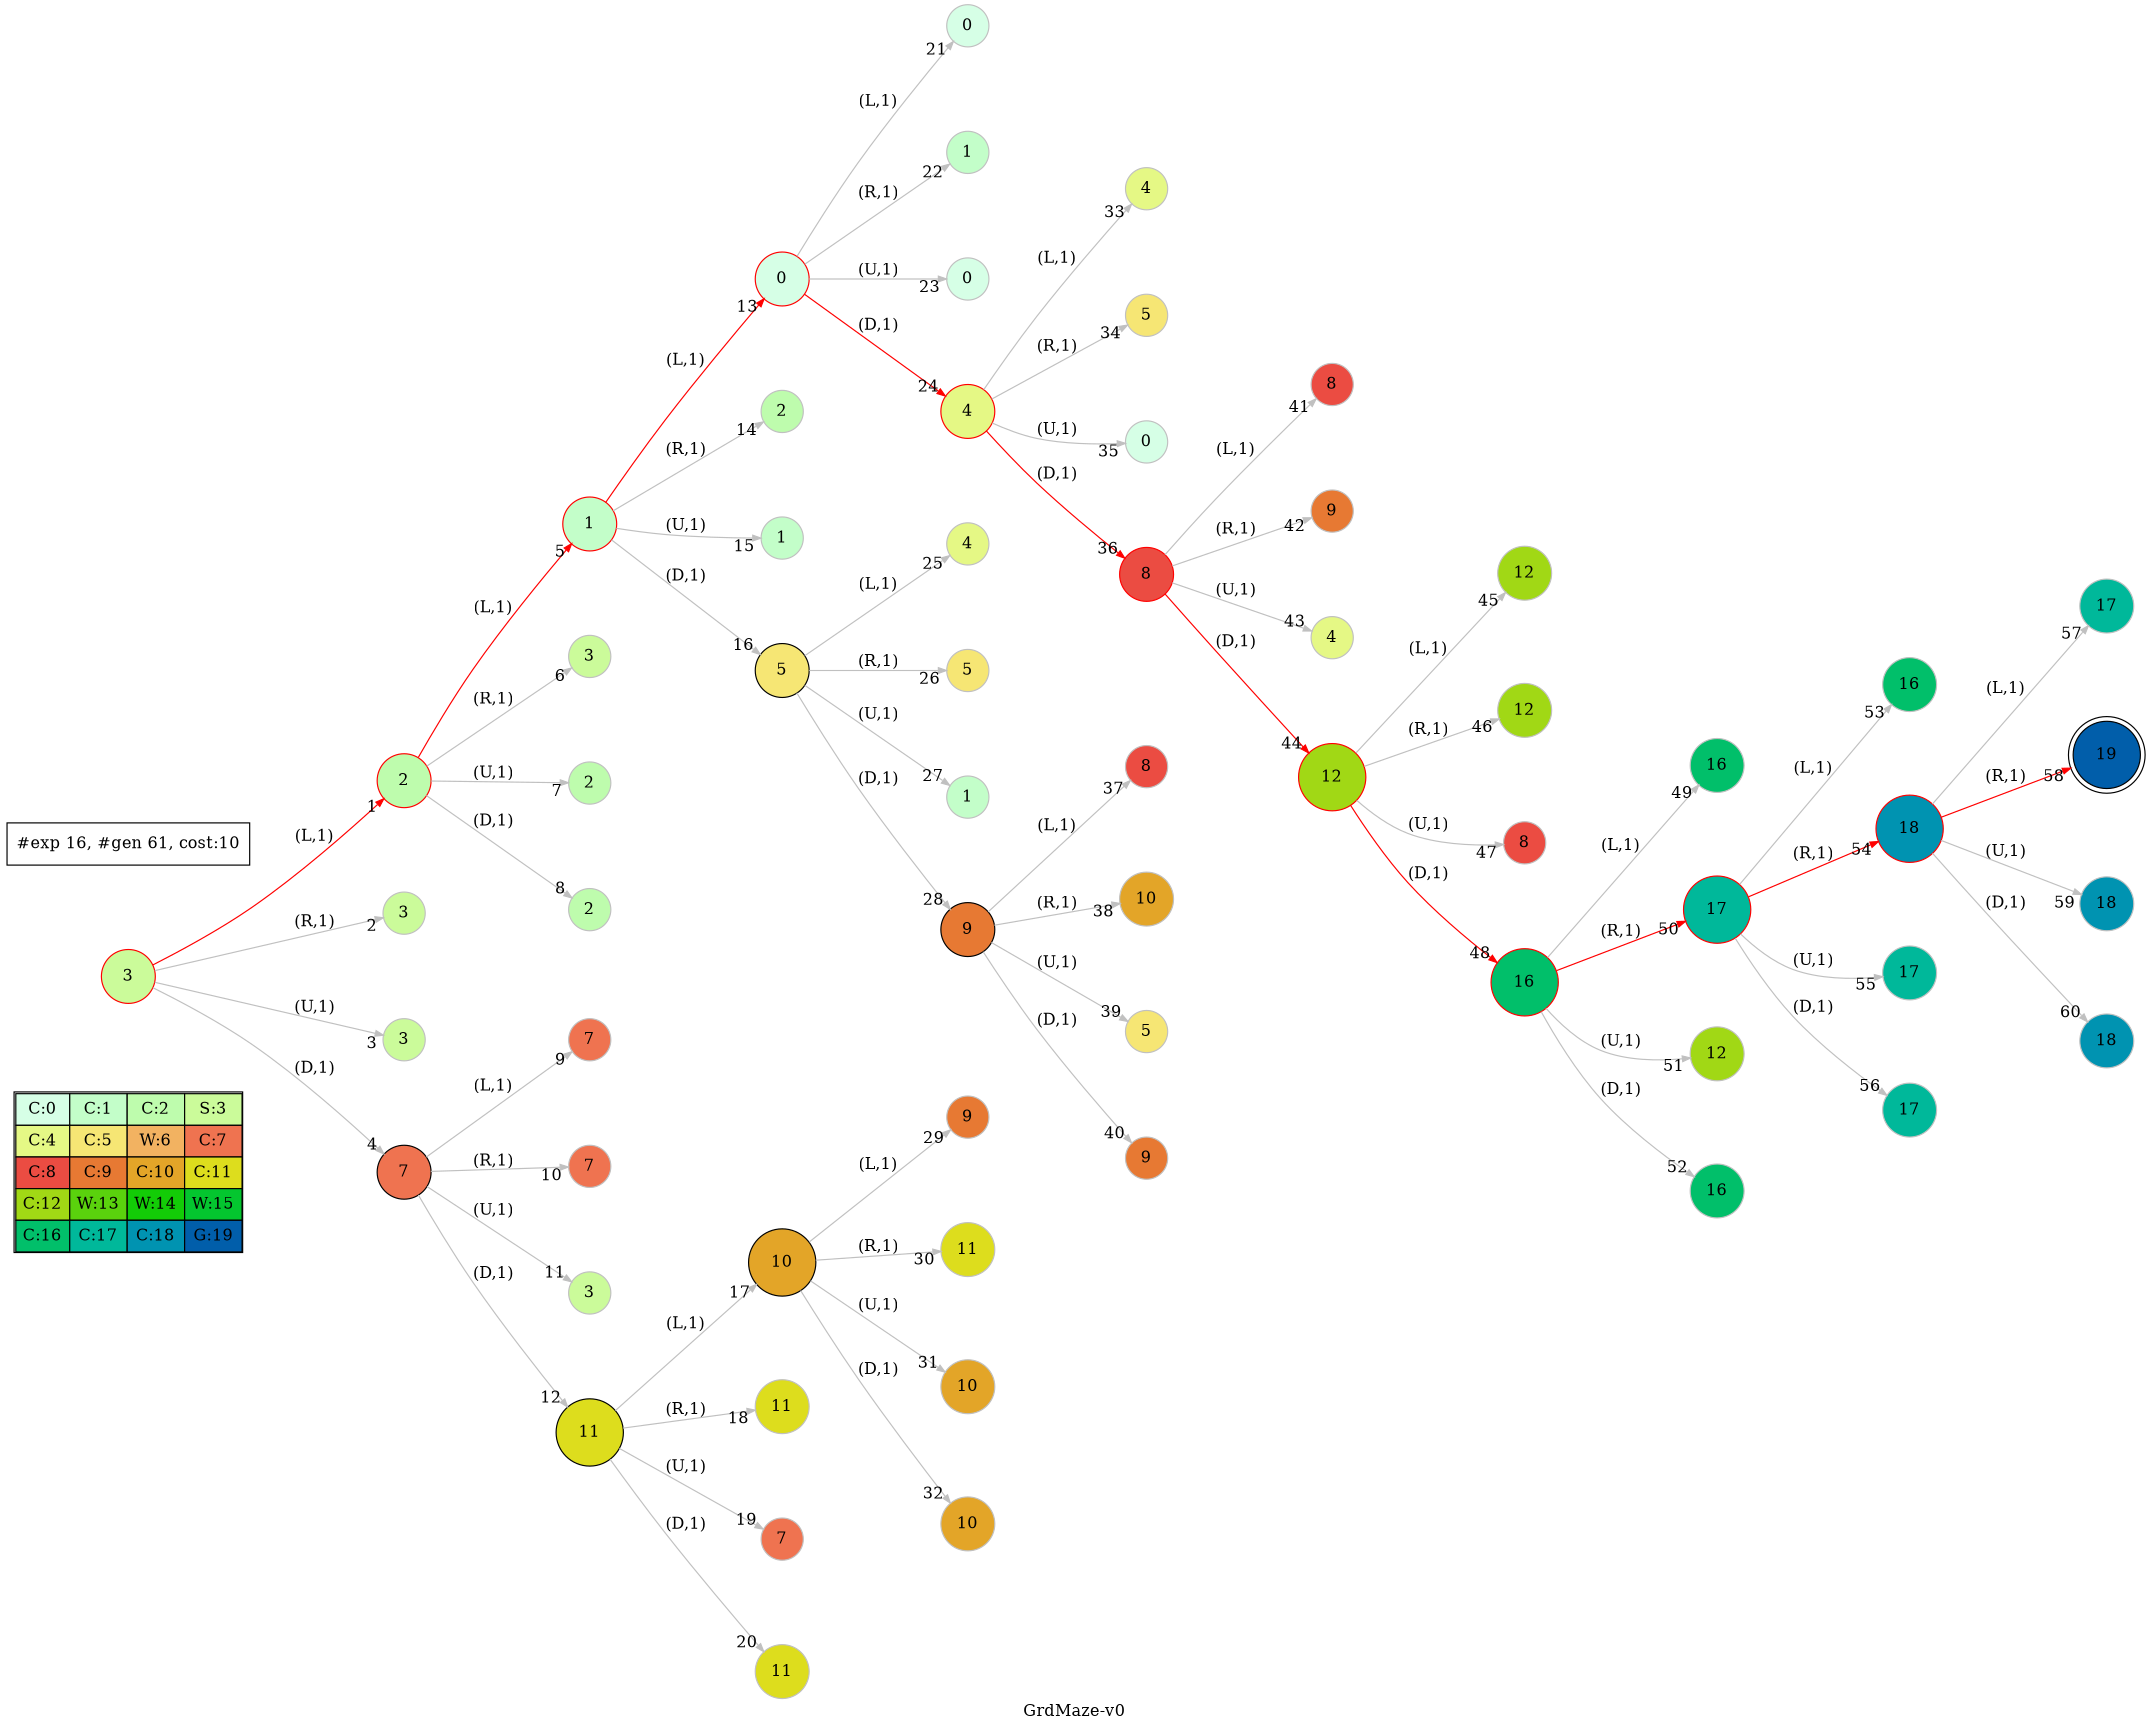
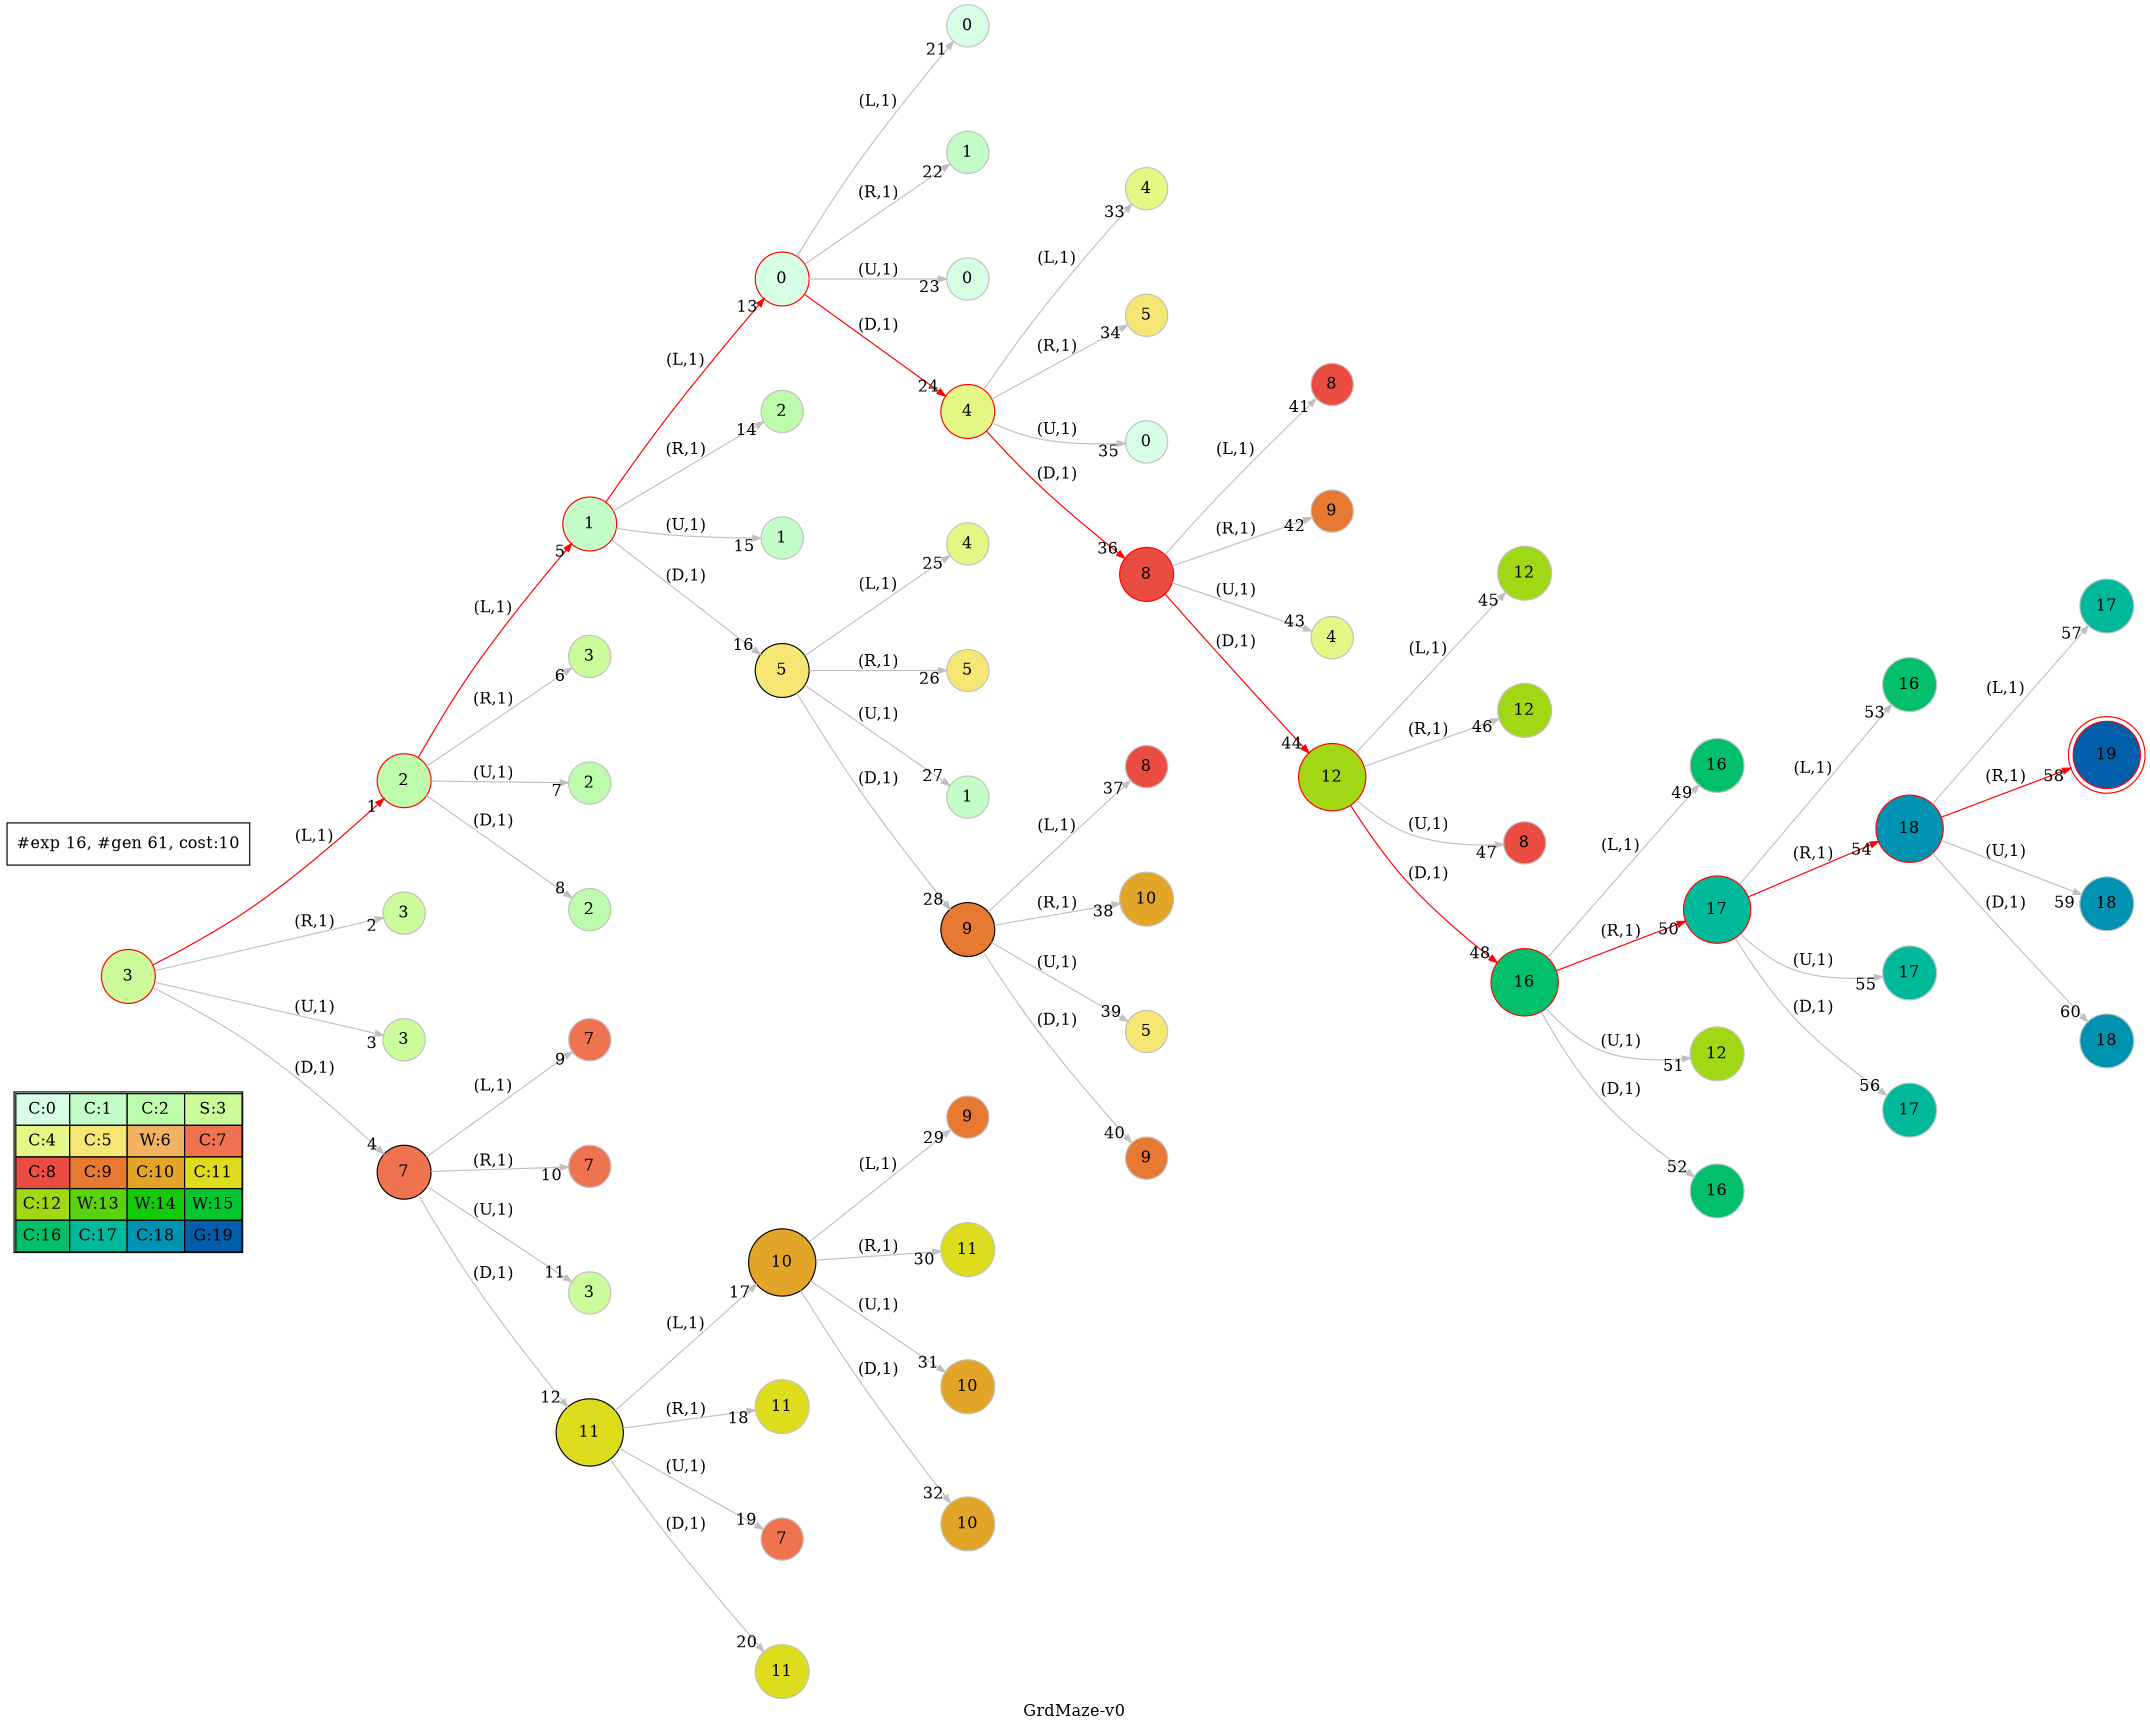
node "19": color black -> red
